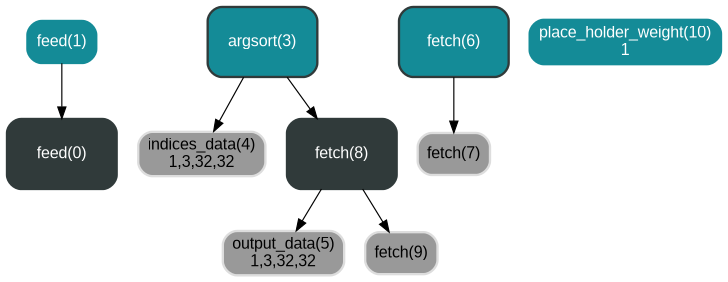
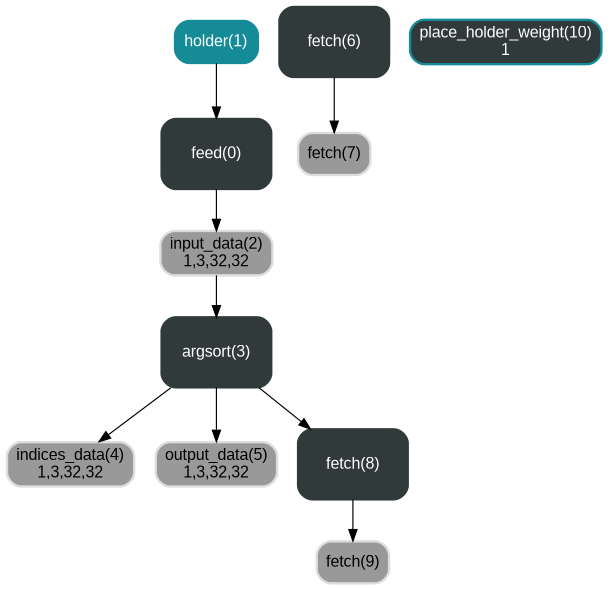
node "feed(1)": label "feed(1)" -> "holder(1)"
node "argsort(3)": fillcolor #148b97 -> #303a3a
node "fetch(6)": fillcolor #148b97 -> #303a3a
node "place_holder_weight(10) 1": fillcolor #148b97 -> #303a3a
edge "fetch(8)" -> "output_data(5) 1,3,32,32": now "argsort(3)" -> "output_data(5) 1,3,32,32"
node "input_data(2) 1,3,32,32": added
